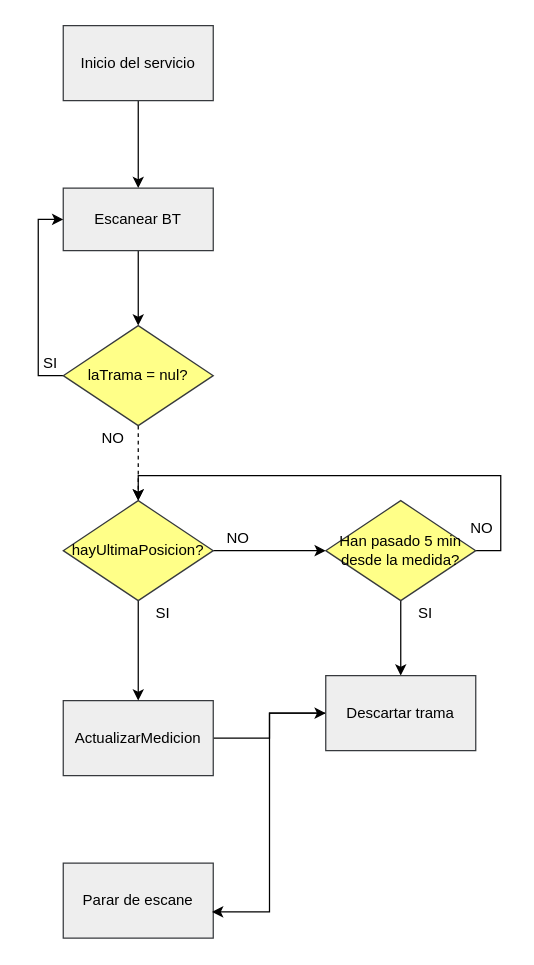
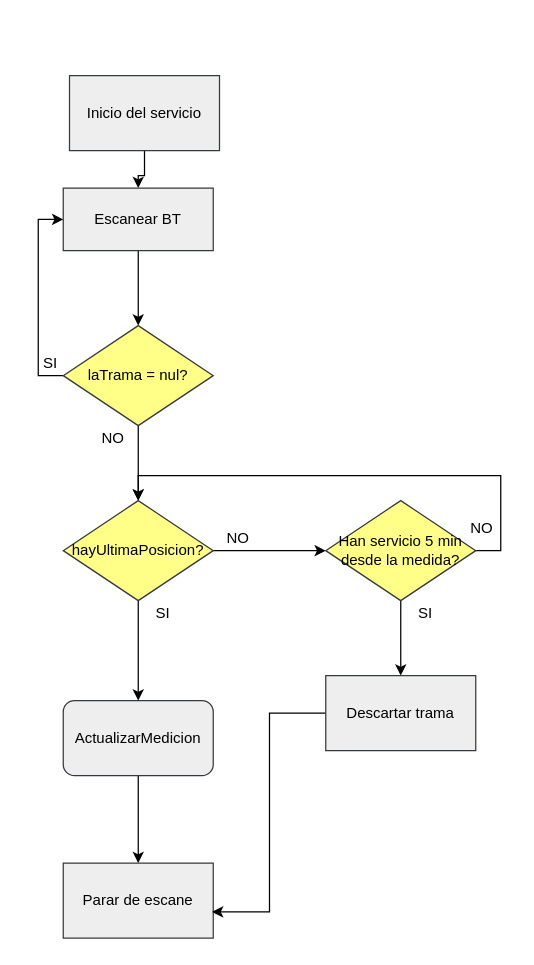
node "Inicio del servicio": moved (138, 63) -> (144, 113)
edge "laTrama = nul?" -> "hayUltimaPosicion?": style dashed -> solid
node "Han pasado 5 min desde la medida?": label "Han pasado 5 min desde la medida?" -> "Han servicio 5 min desde la medida?"
node "ActualizarMedicion": shape rectangle -> rounded rectangle
edge "ActualizarMedicion" -> "Descartar trama": now "ActualizarMedicion" -> "Parar de escane"
